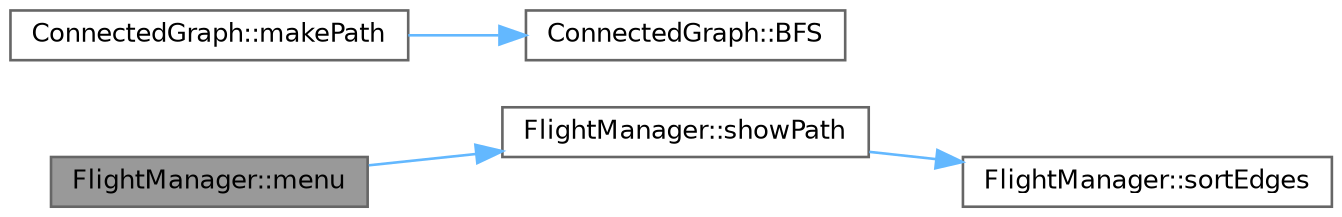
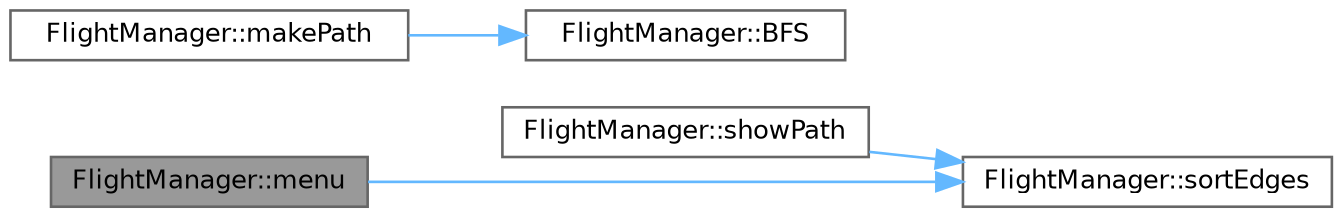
node "ConnectedGraph::makePath": label "ConnectedGraph::makePath" -> "FlightManager::makePath"
node "ConnectedGraph::BFS": label "ConnectedGraph::BFS" -> "FlightManager::BFS"
edge "FlightManager::menu" -> "FlightManager::showPath": now "FlightManager::menu" -> "FlightManager::sortEdges"
